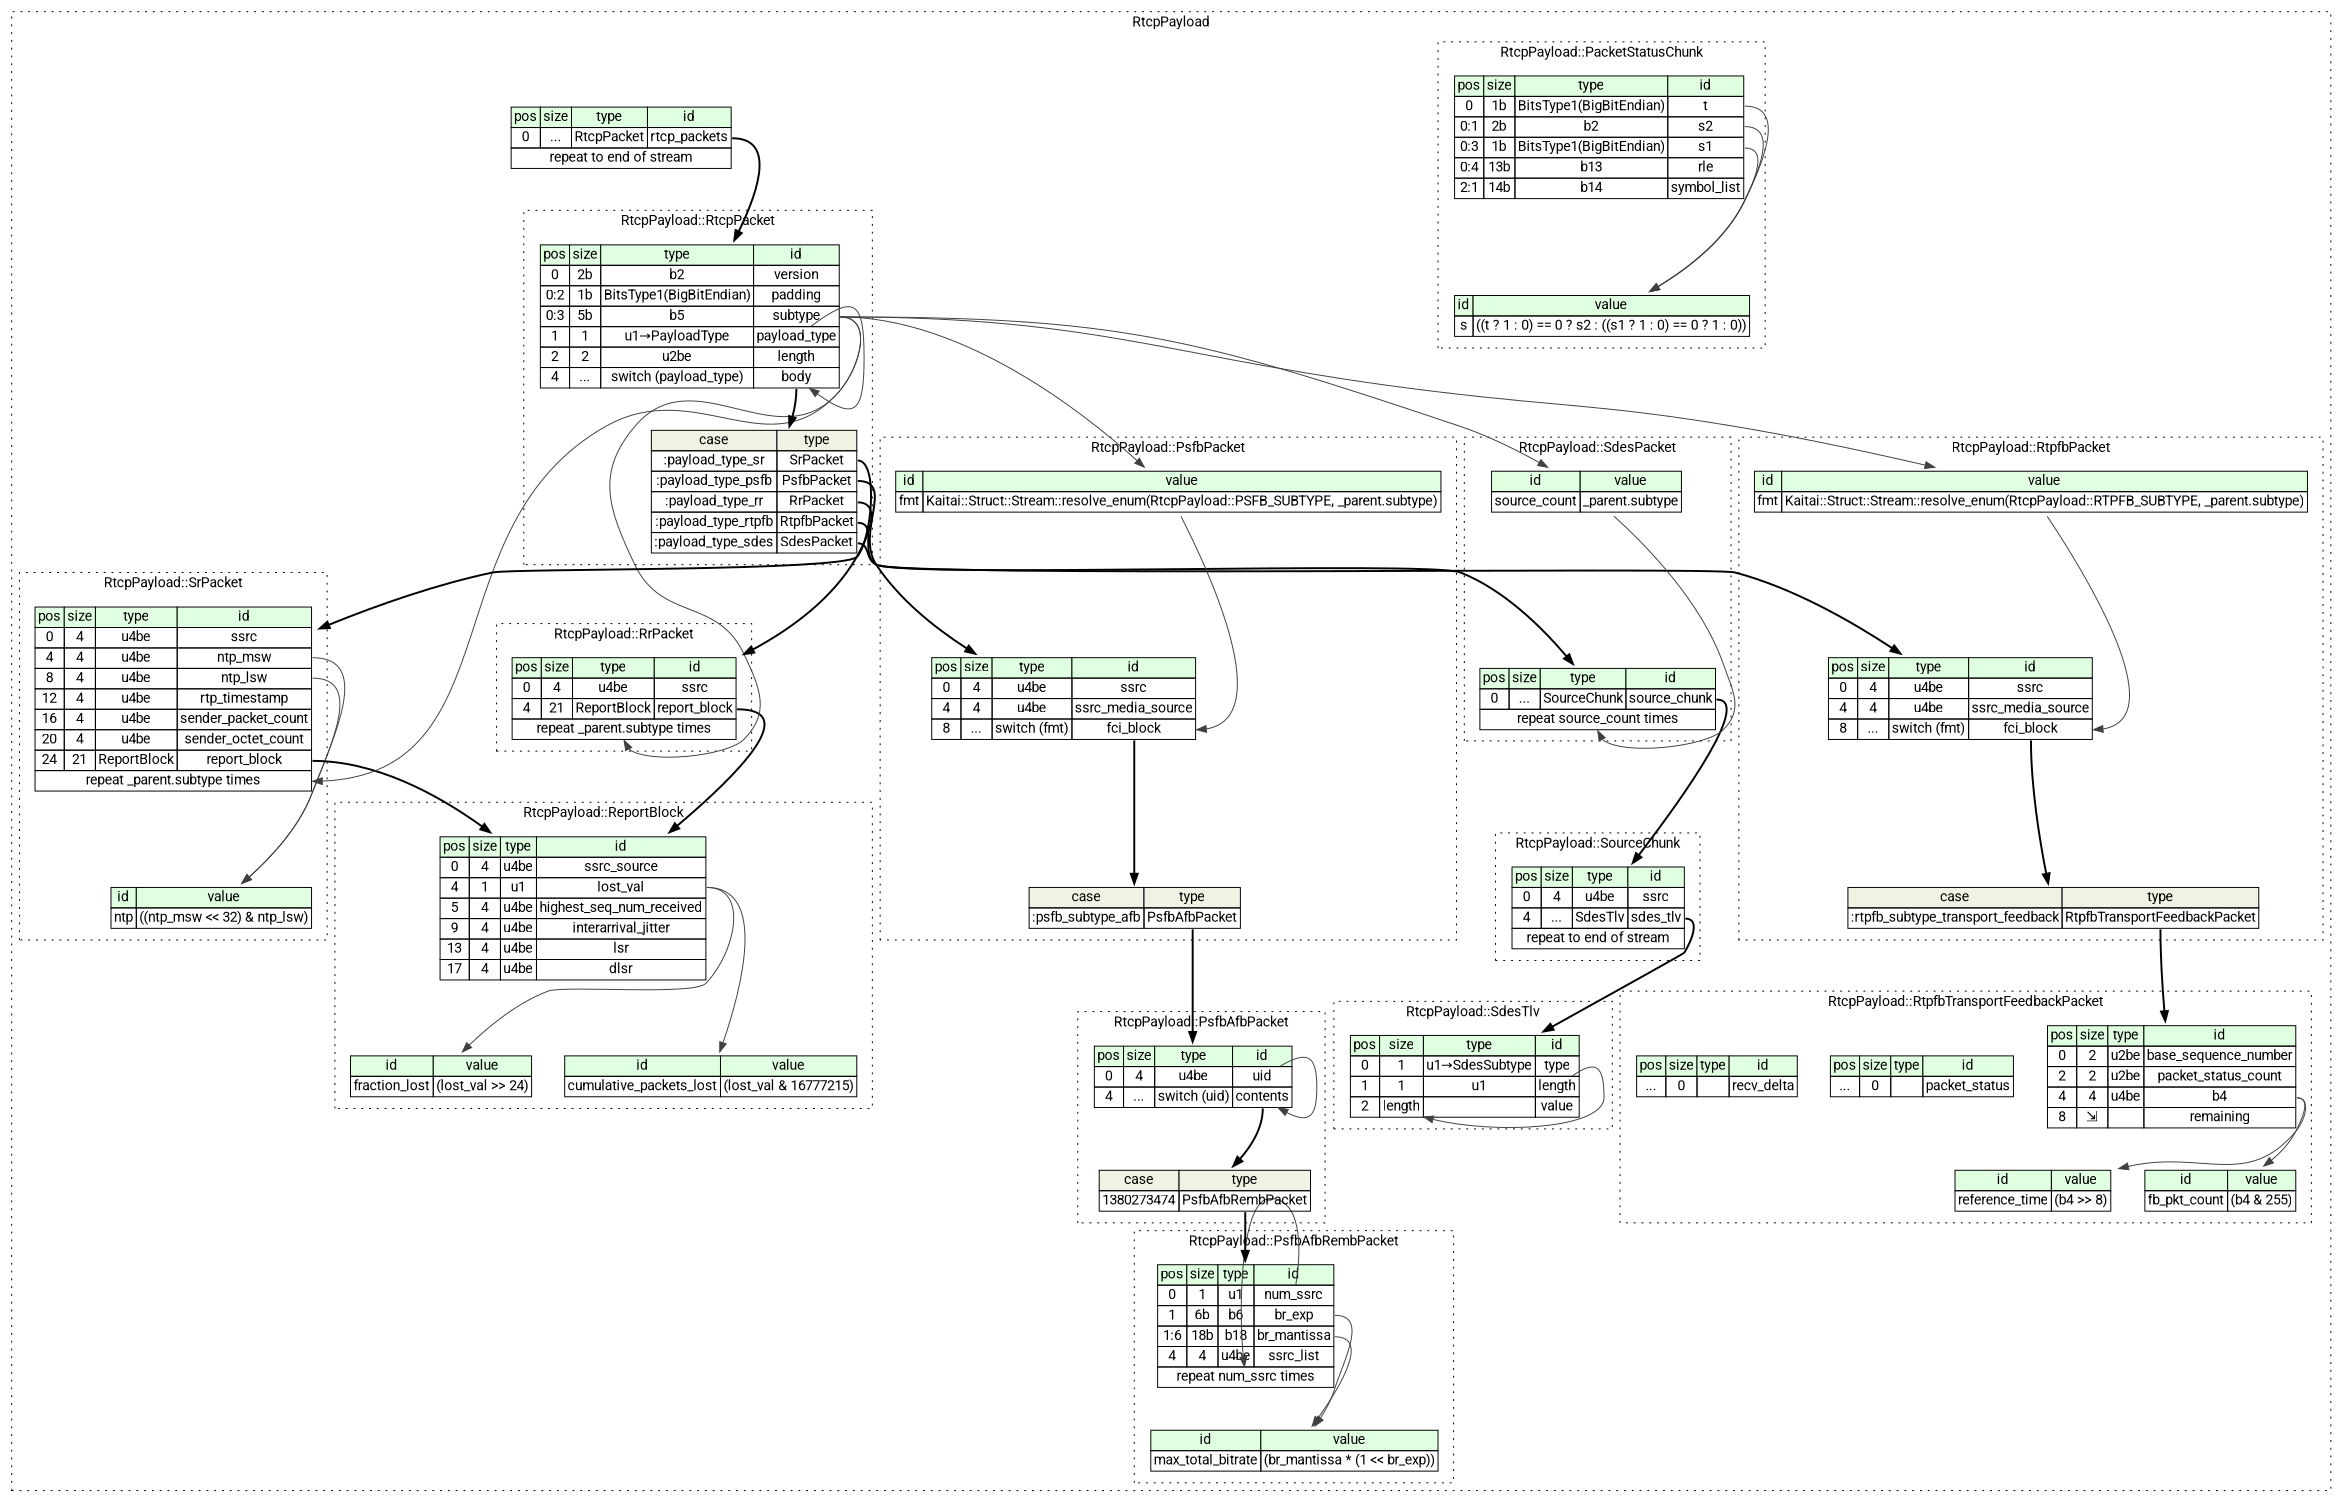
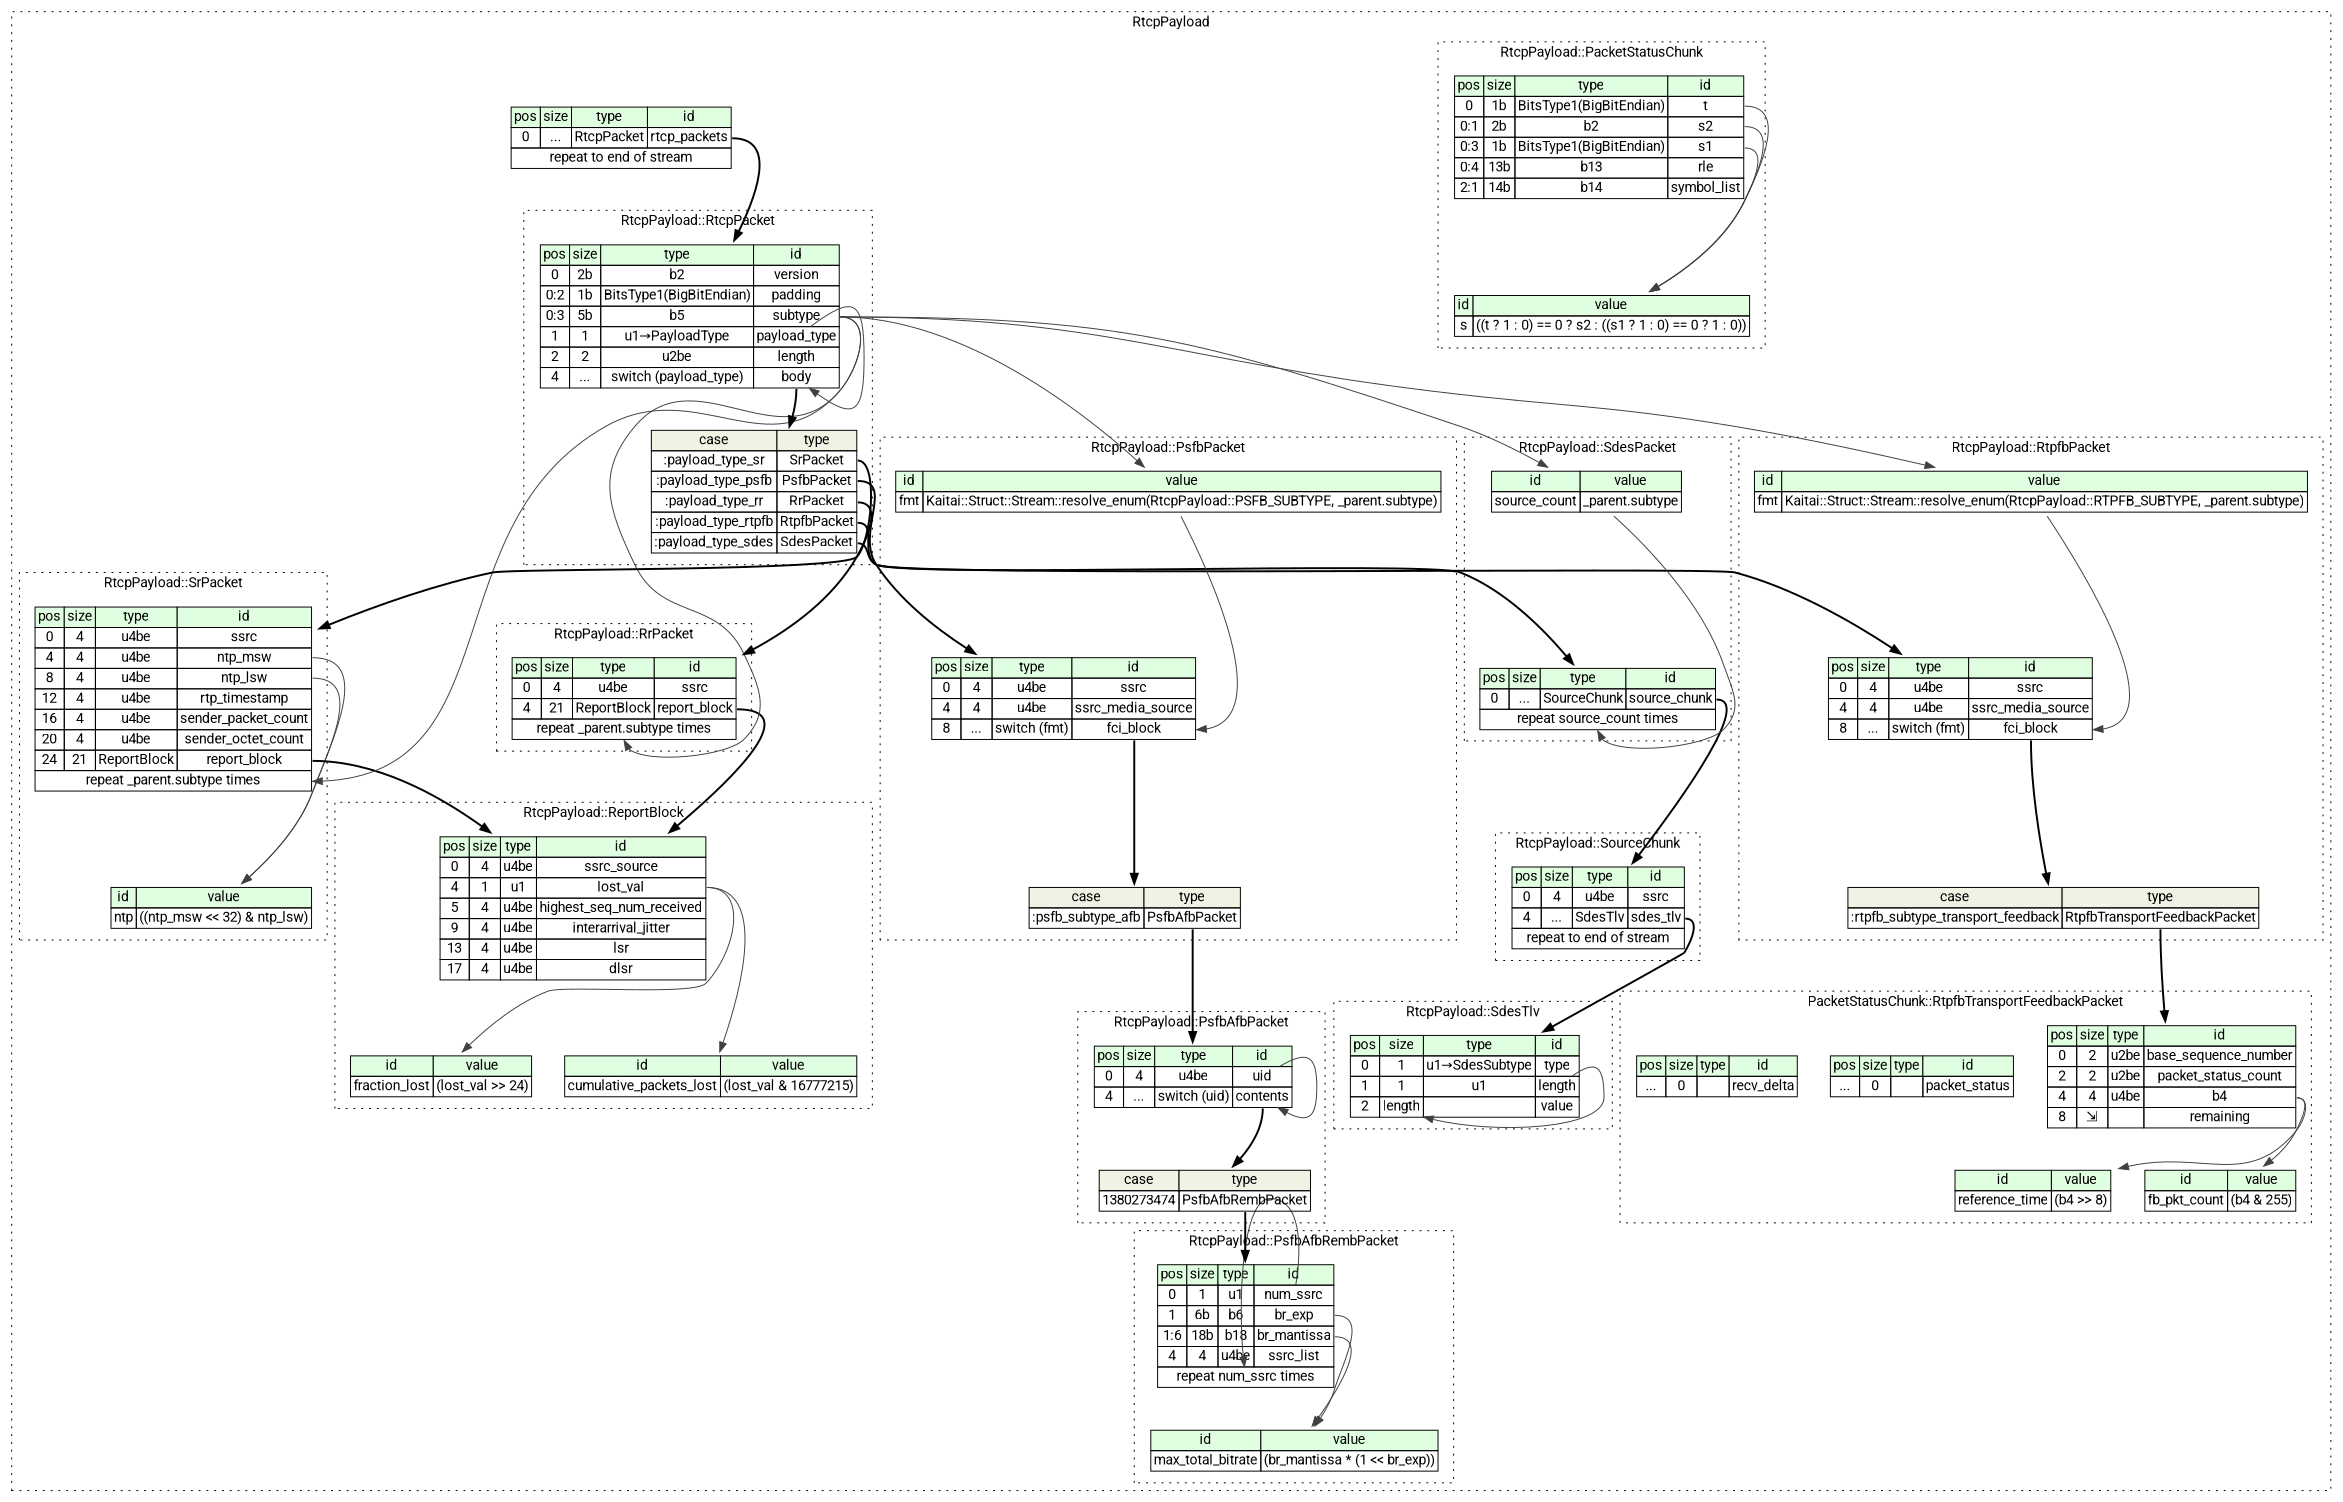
cluster "RtcpPayload::RtpfbTransportFeedbackPacket": label "RtcpPayload::RtpfbTransportFeedbackPacket" -> "PacketStatusChunk::RtpfbTransportFeedbackPacket"
